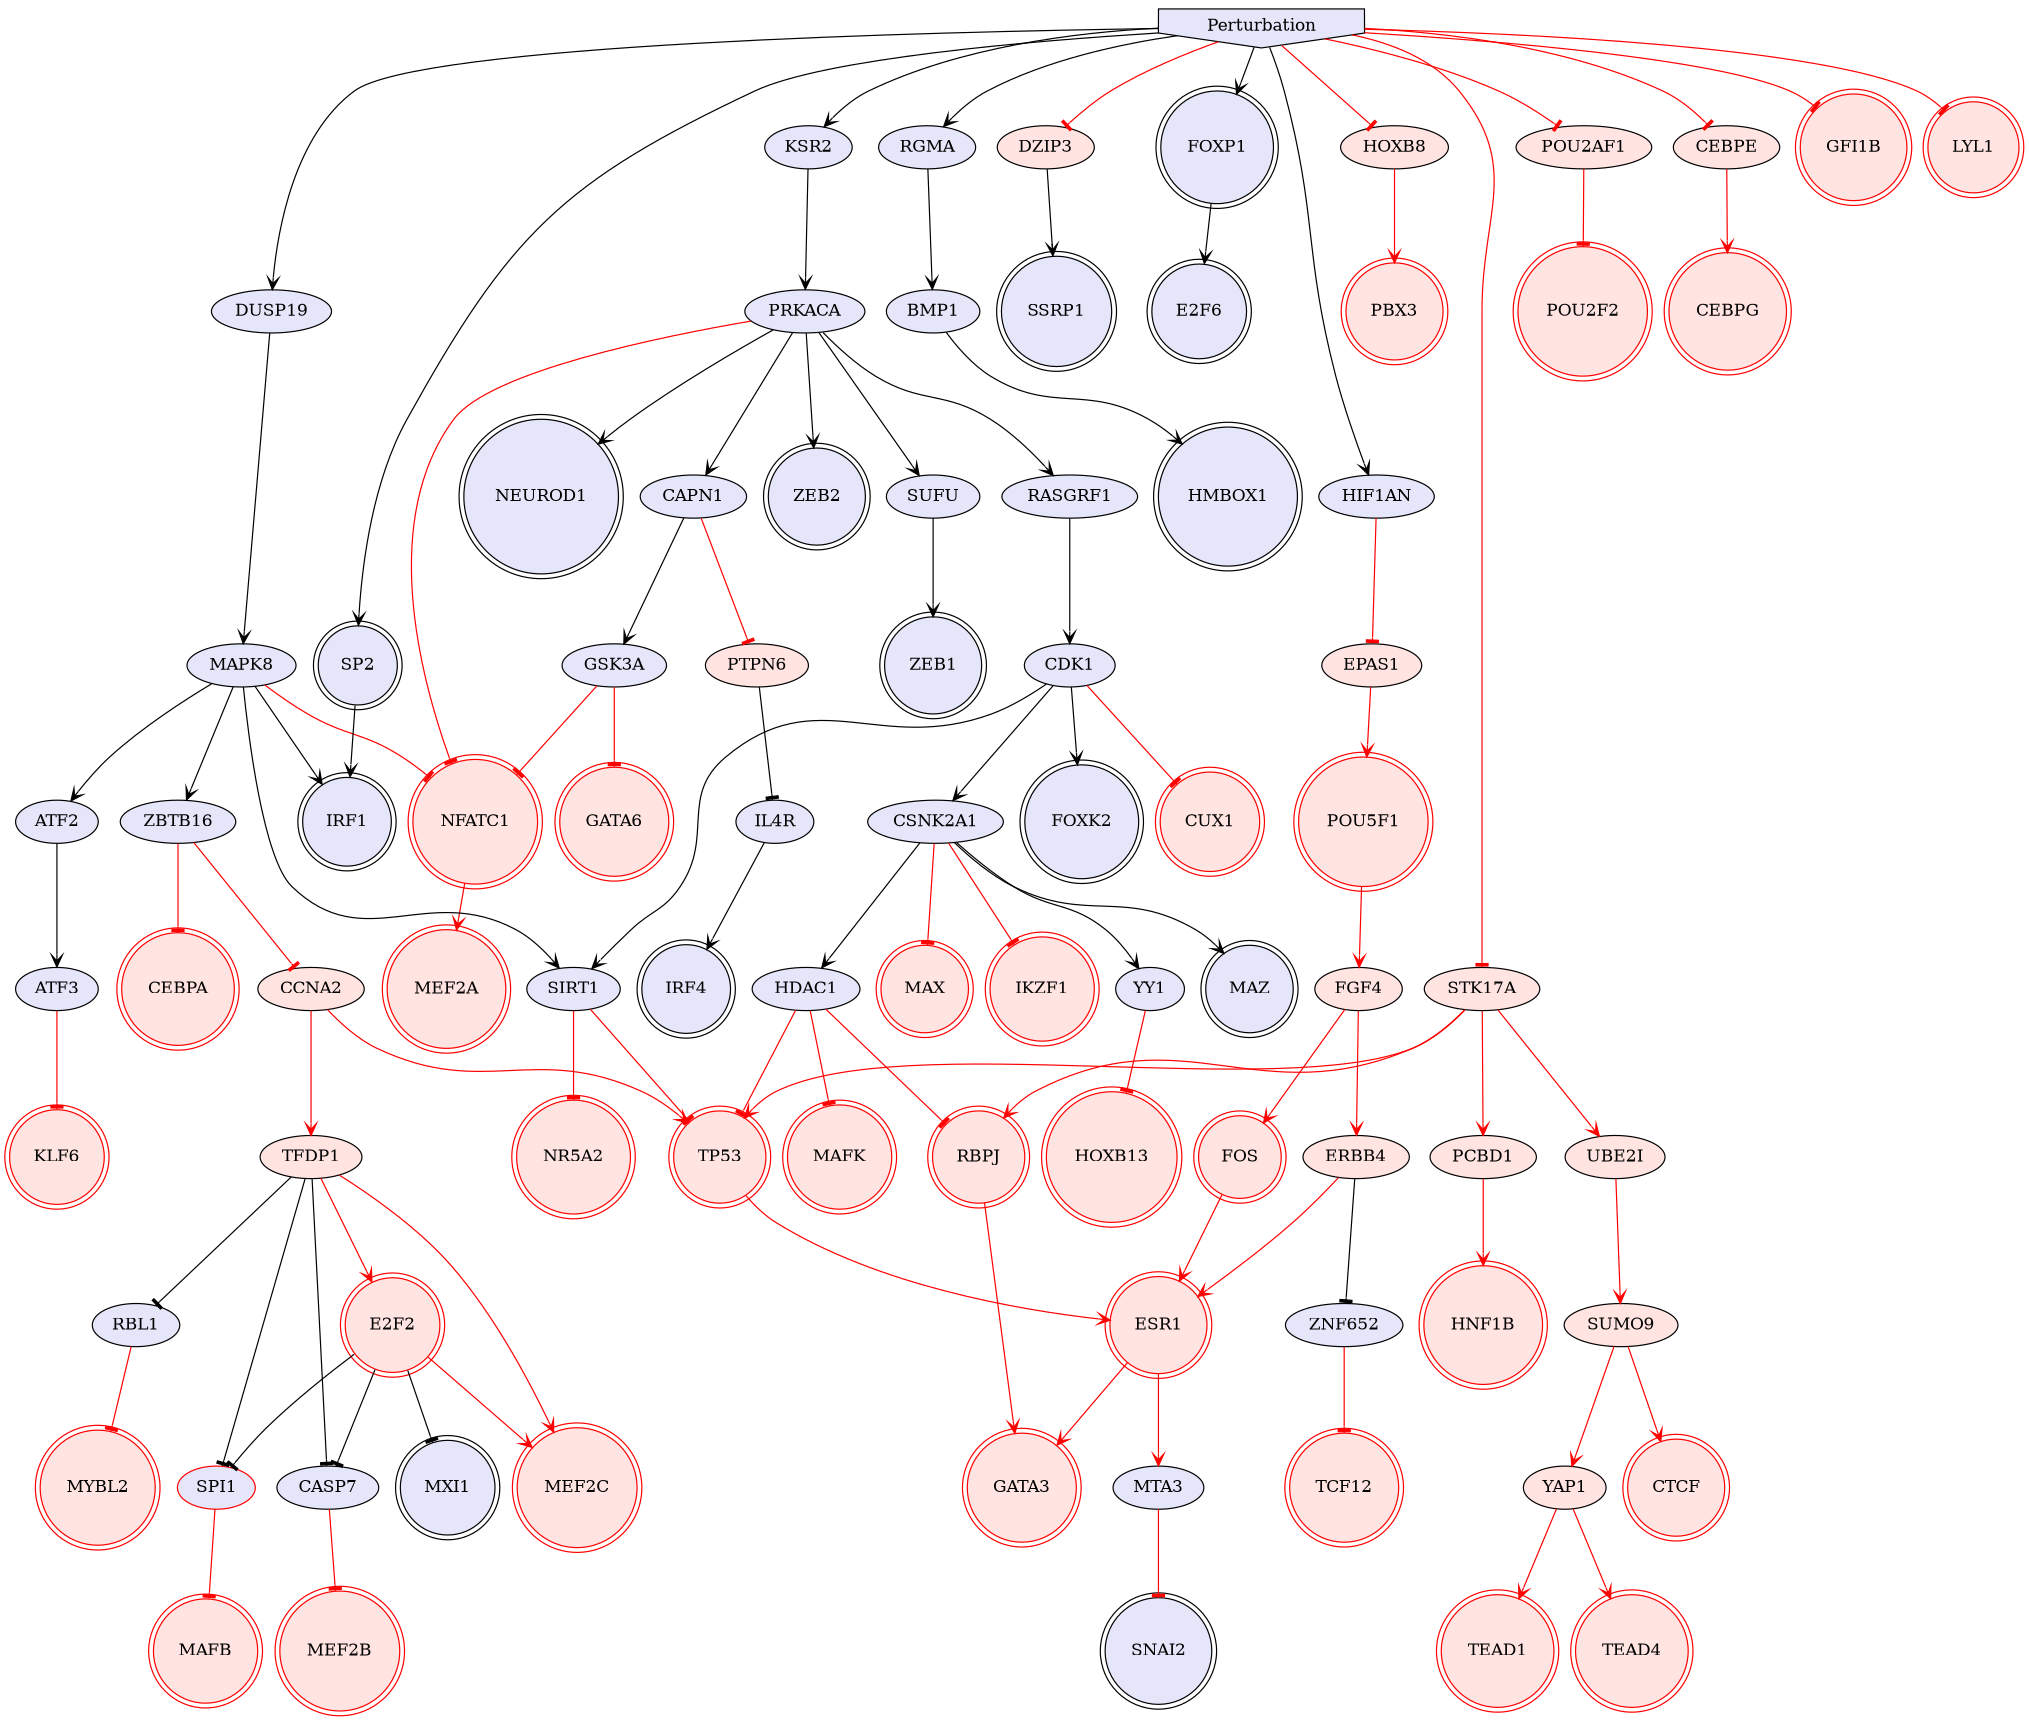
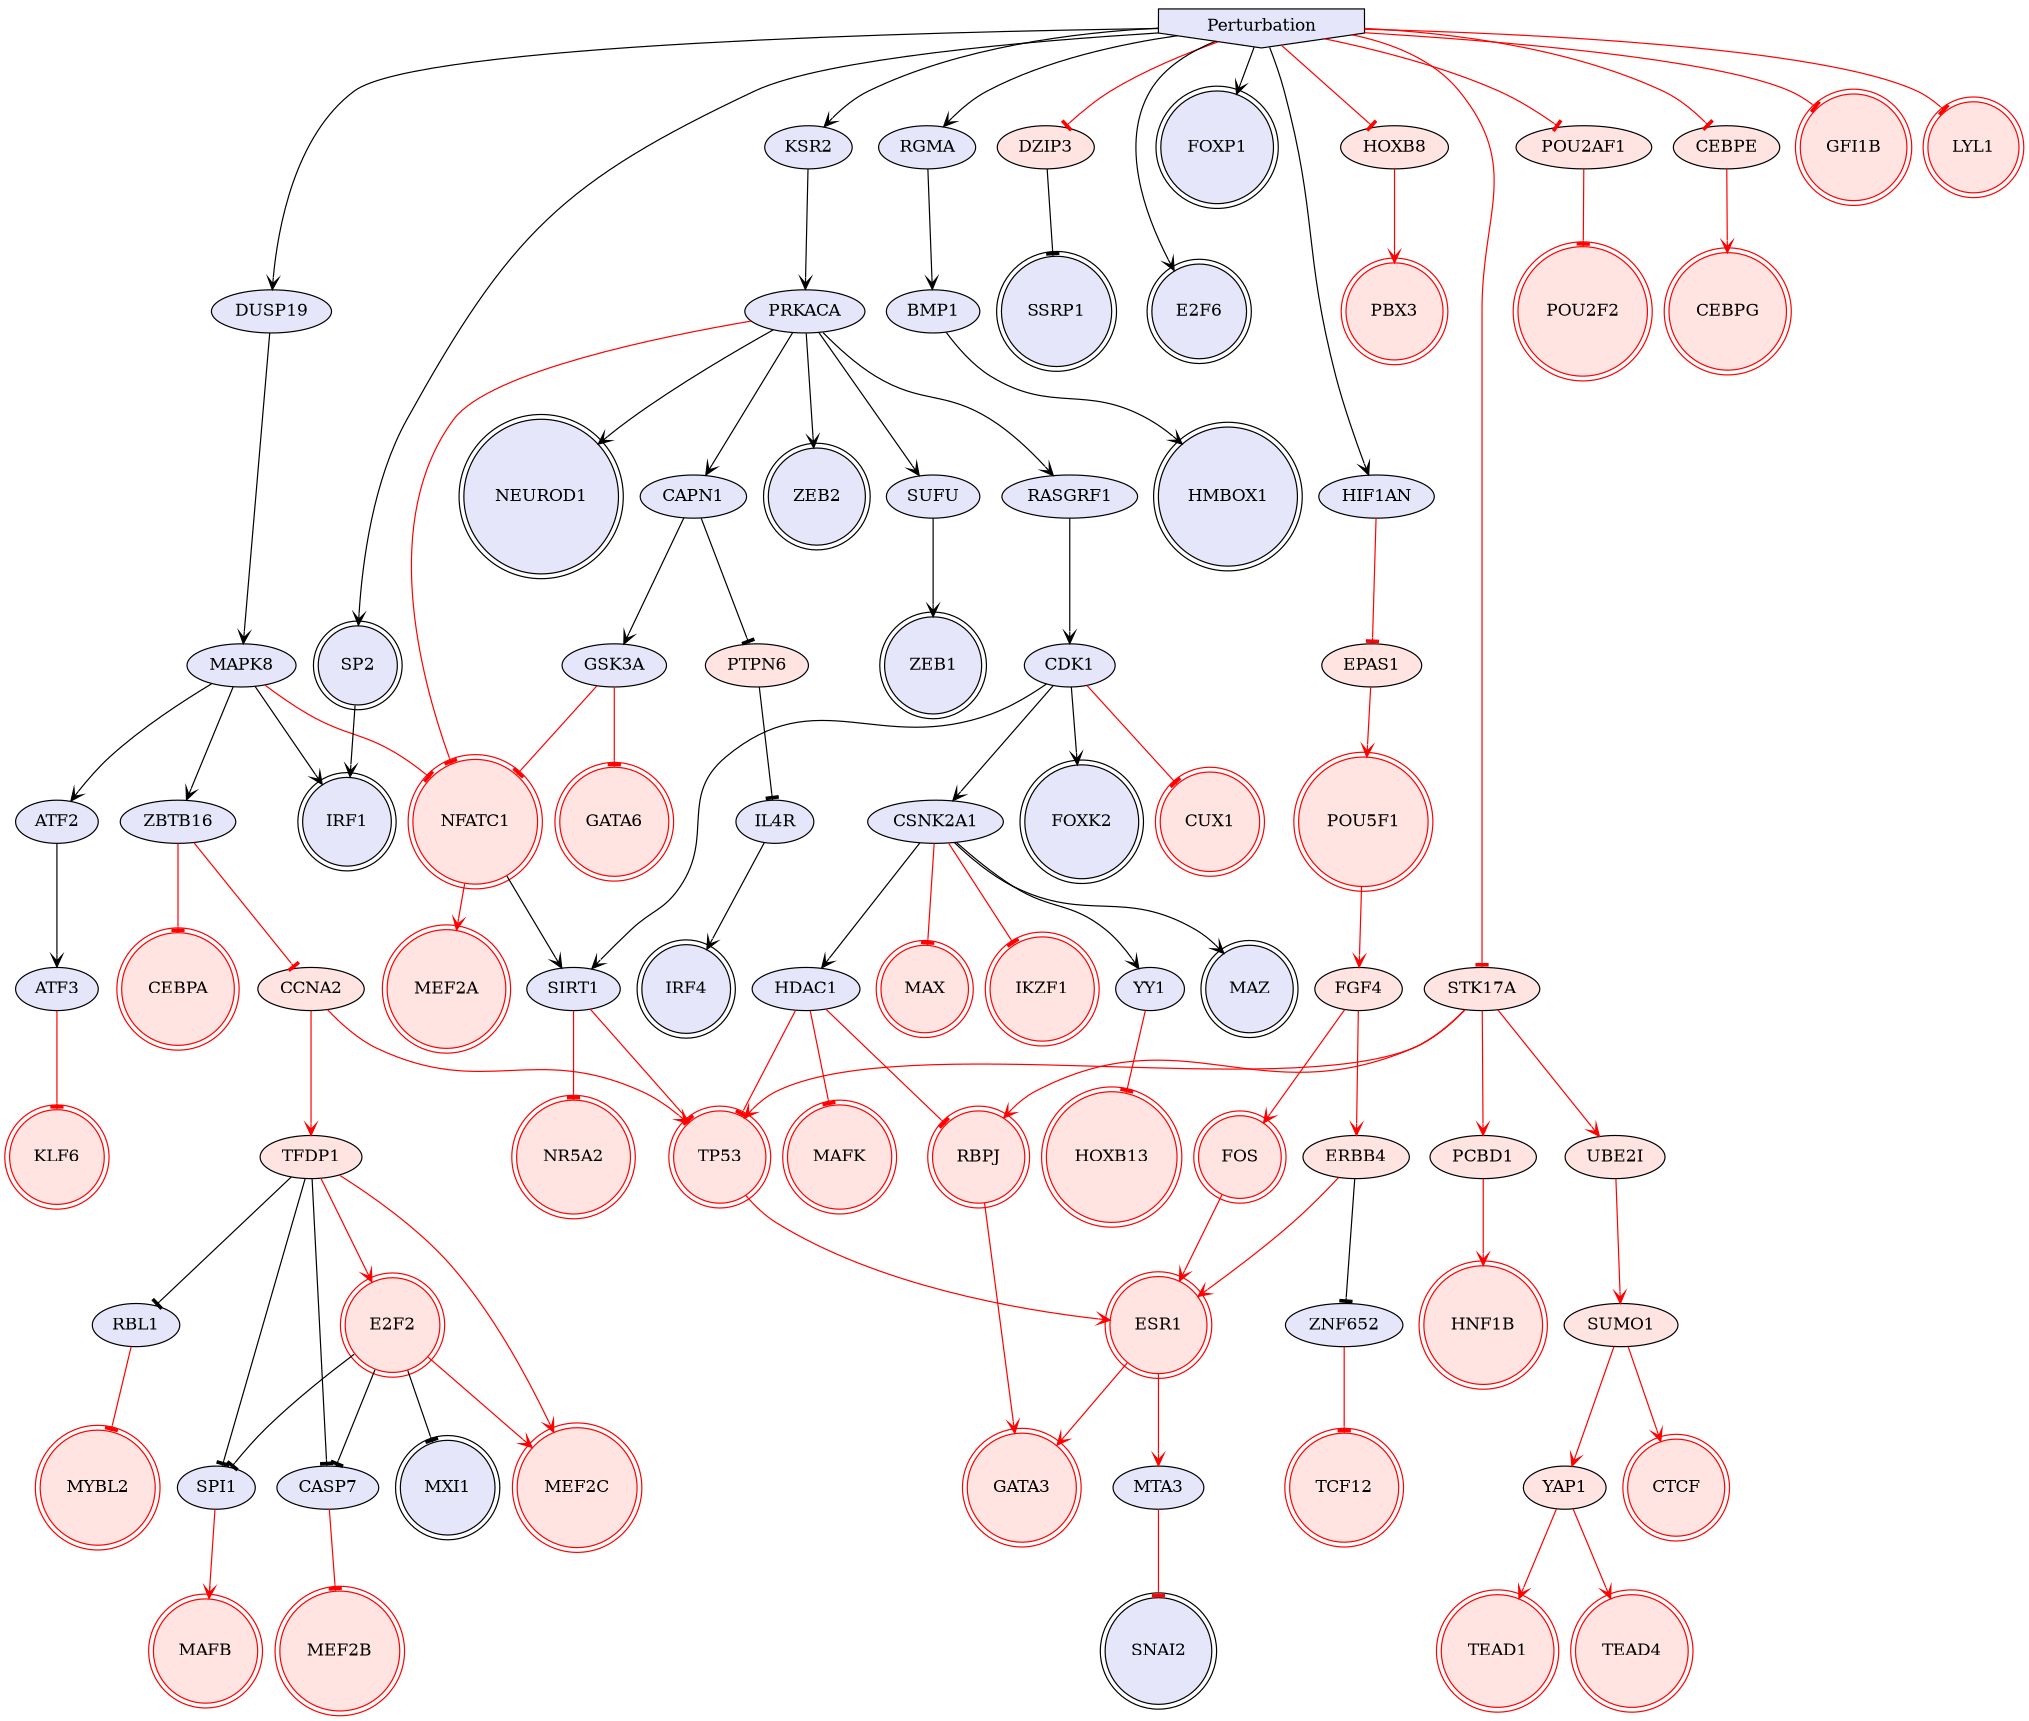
edge "DZIP3" -> "SSRP1": arrowhead vee -> tee
edge "FOXP1" -> "E2F6": now "Perturbation" -> "E2F6"
edge "CAPN1" -> "PTPN6": color red -> black
edge "MAPK8" -> "SIRT1": now "NFATC1" -> "SIRT1"
node "SUMO9": label "SUMO9" -> "SUMO1"
node "SPI1": color red -> black
edge "SPI1" -> "MAFB": arrowhead tee -> vee
